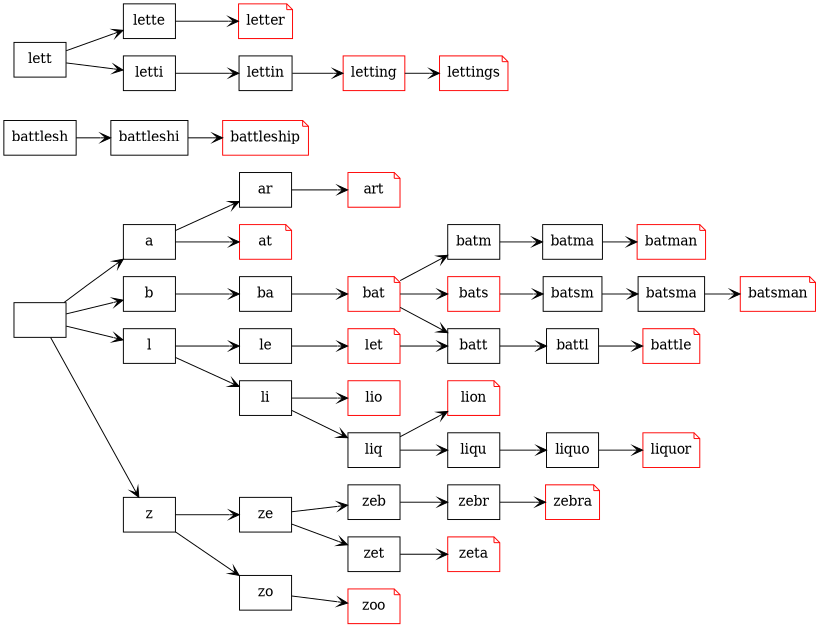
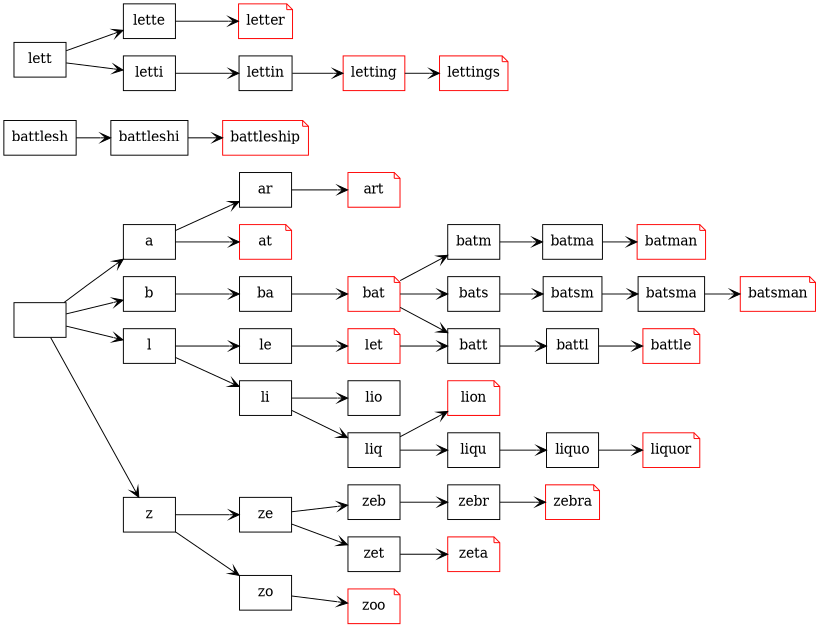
node "bats": color red -> black
node "lio": color red -> black
